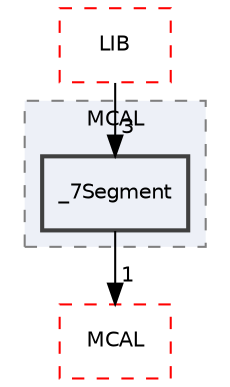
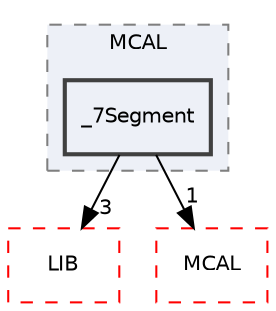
edge "LIB" -> "_7Segment": reversed
